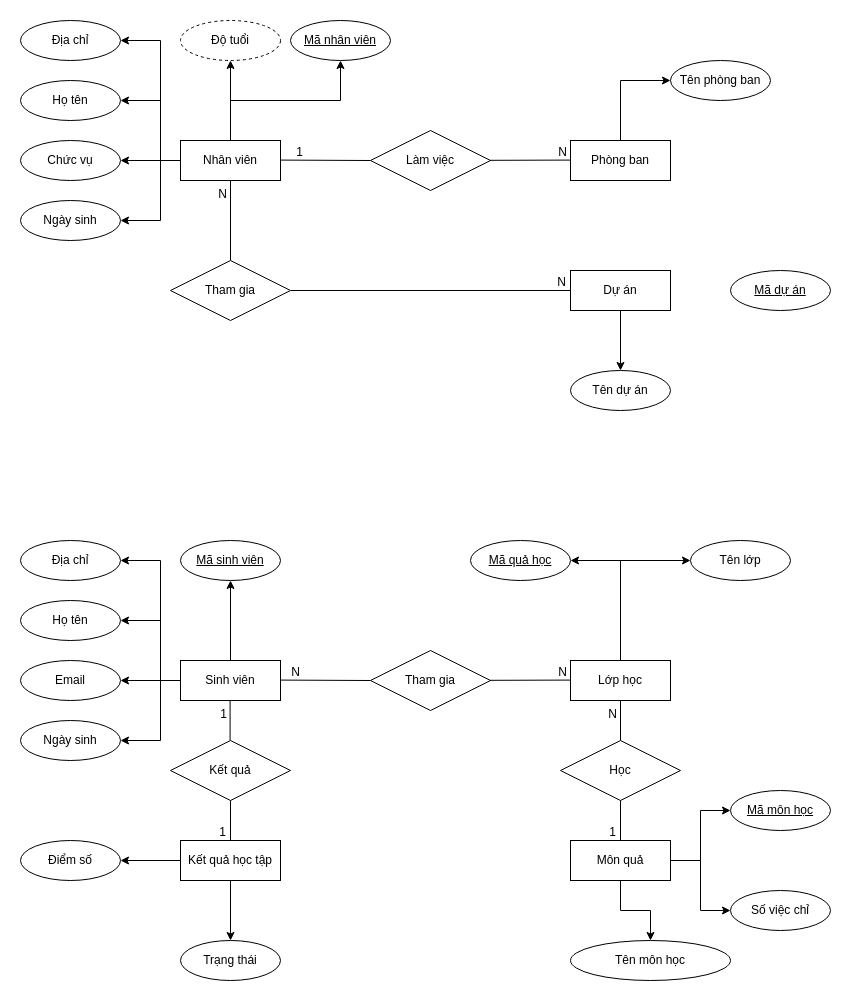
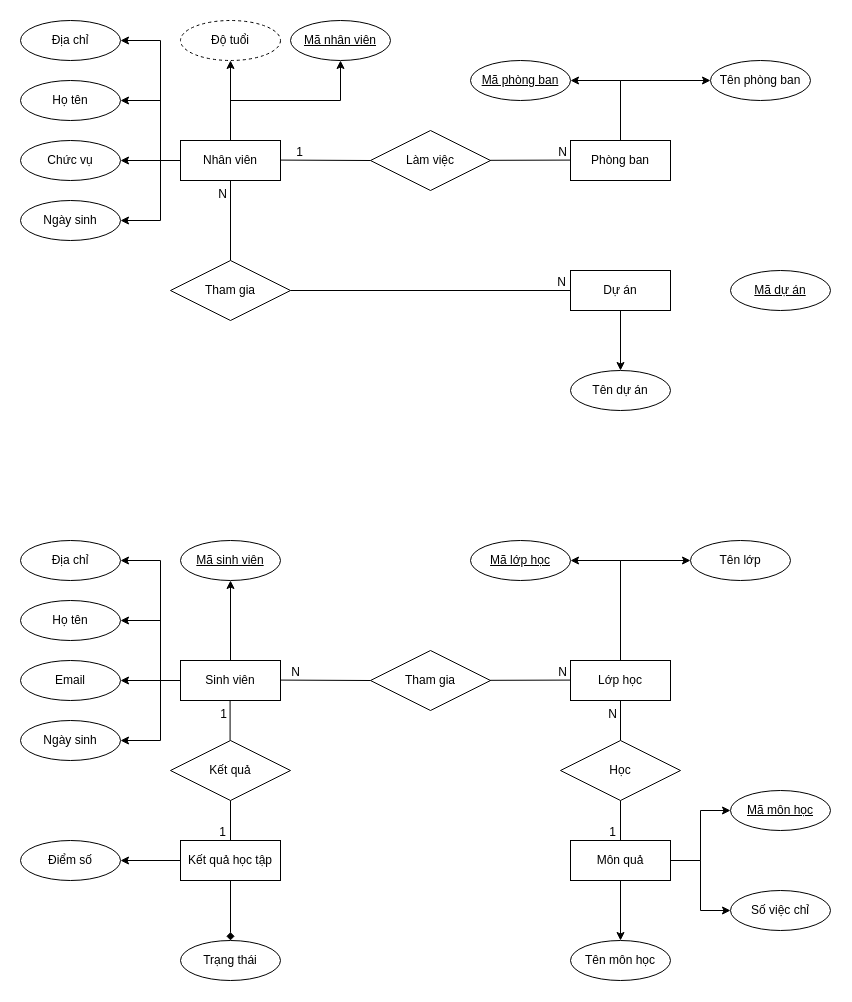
node "Mã phòng ban": added
edge "Phòng ban" -> "Mã phòng ban": added
node "Tên phòng ban": moved (721, 81) -> (761, 81)
node "Mã quả học": label "Mã quả học" -> "Mã lớp học"
edge "Kết quả học tập" -> "Trạng thái": arrowhead classic -> diamond
node "Tên môn học": size 160x40 -> 100x40
